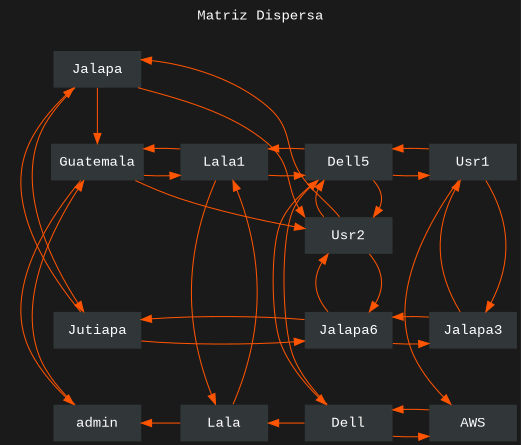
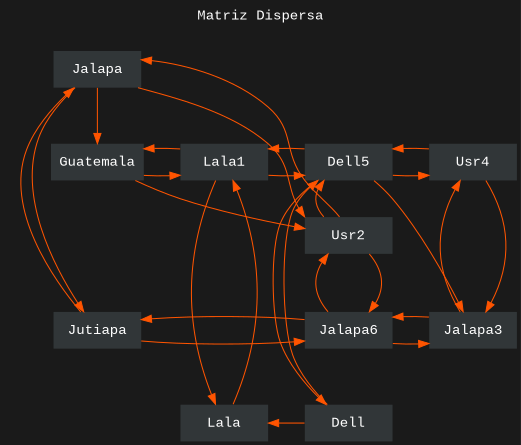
node "Usr1": label "Usr1" -> "Usr4"
edge "Dell5" -> "Usr2": now "Dell5" -> "Jalapa3"
node "admin": removed
node "AWS": removed
